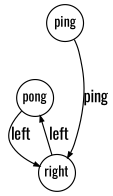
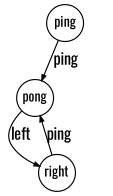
edge "ping" -> "right": now "ping" -> "pong"
edge "right" -> "pong": label "left" -> "ping"
